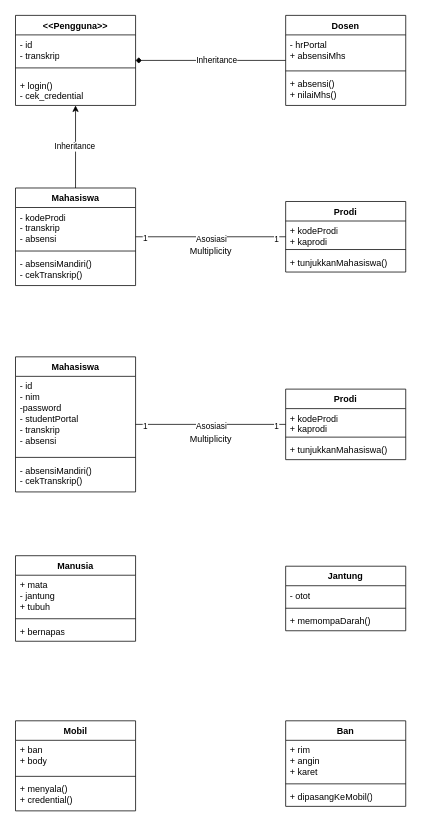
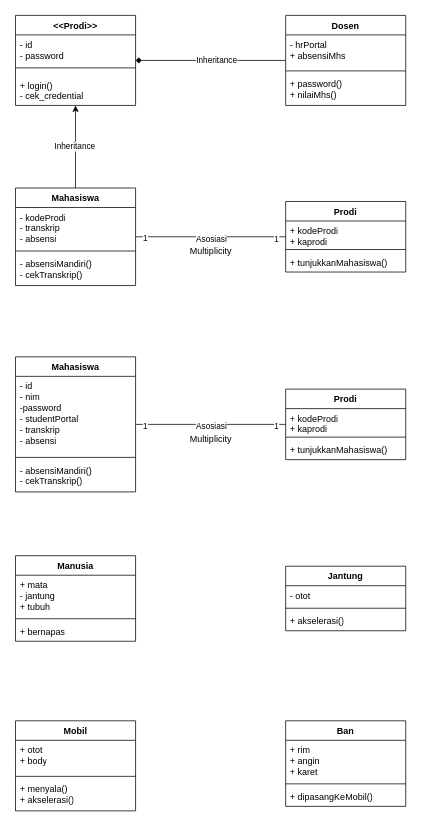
node "<<Pengguna>>": label "<<Pengguna>>" -> "<<Prodi>>"
node "- id - transkrip": label "- id - transkrip" -> "- id - password"
node "+ absensi() + nilaiMhs()": label "+ absensi() + nilaiMhs()" -> "+ password() + nilaiMhs()"
node "+ memompaDarah()": label "+ memompaDarah()" -> "+ akselerasi()"
node "+ ban + body": label "+ ban + body" -> "+ otot + body"
node "+ menyala() + credential()": label "+ menyala() + credential()" -> "+ menyala() + akselerasi()"
